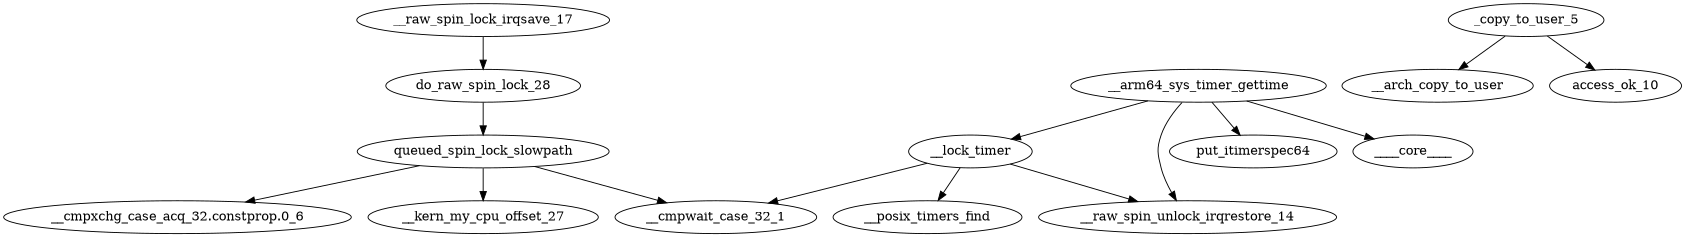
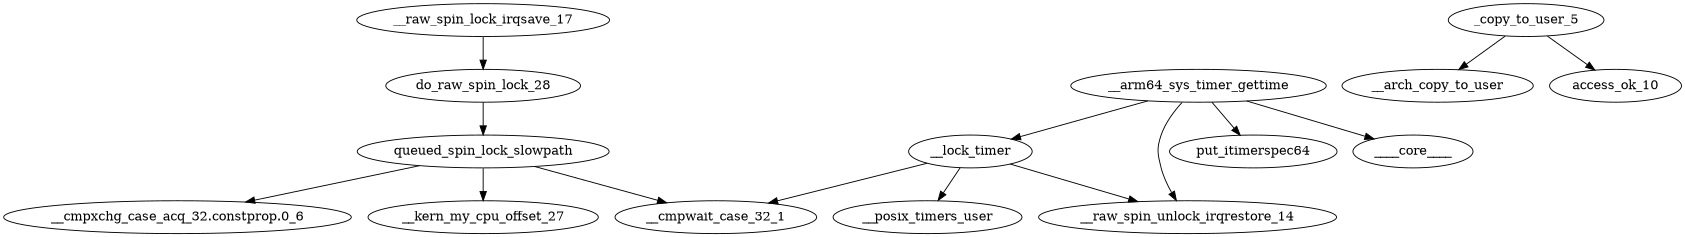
node "__posix_timers_find": label "__posix_timers_find" -> "__posix_timers_user"
